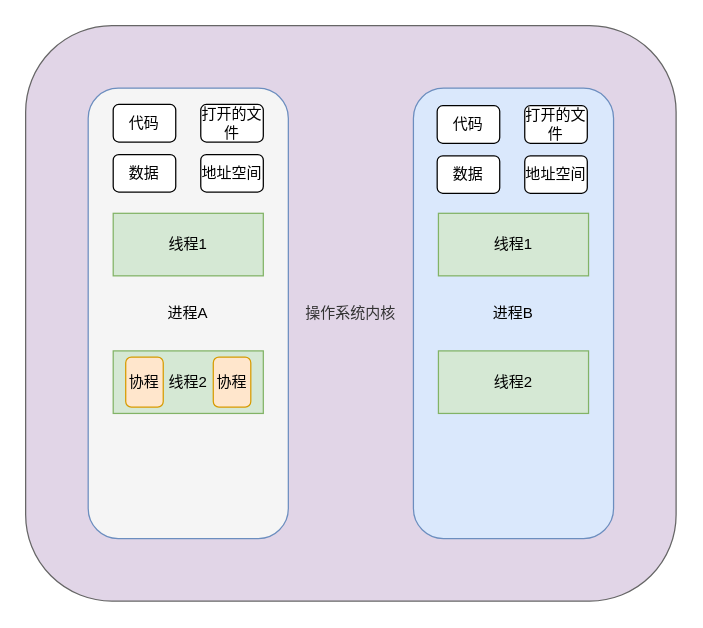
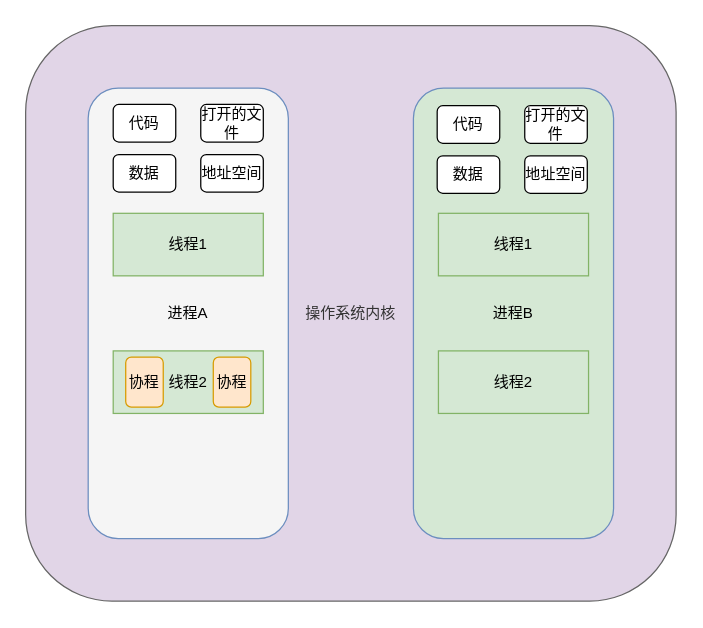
node "进程B": fillcolor #dae8fc -> #d5e8d4
